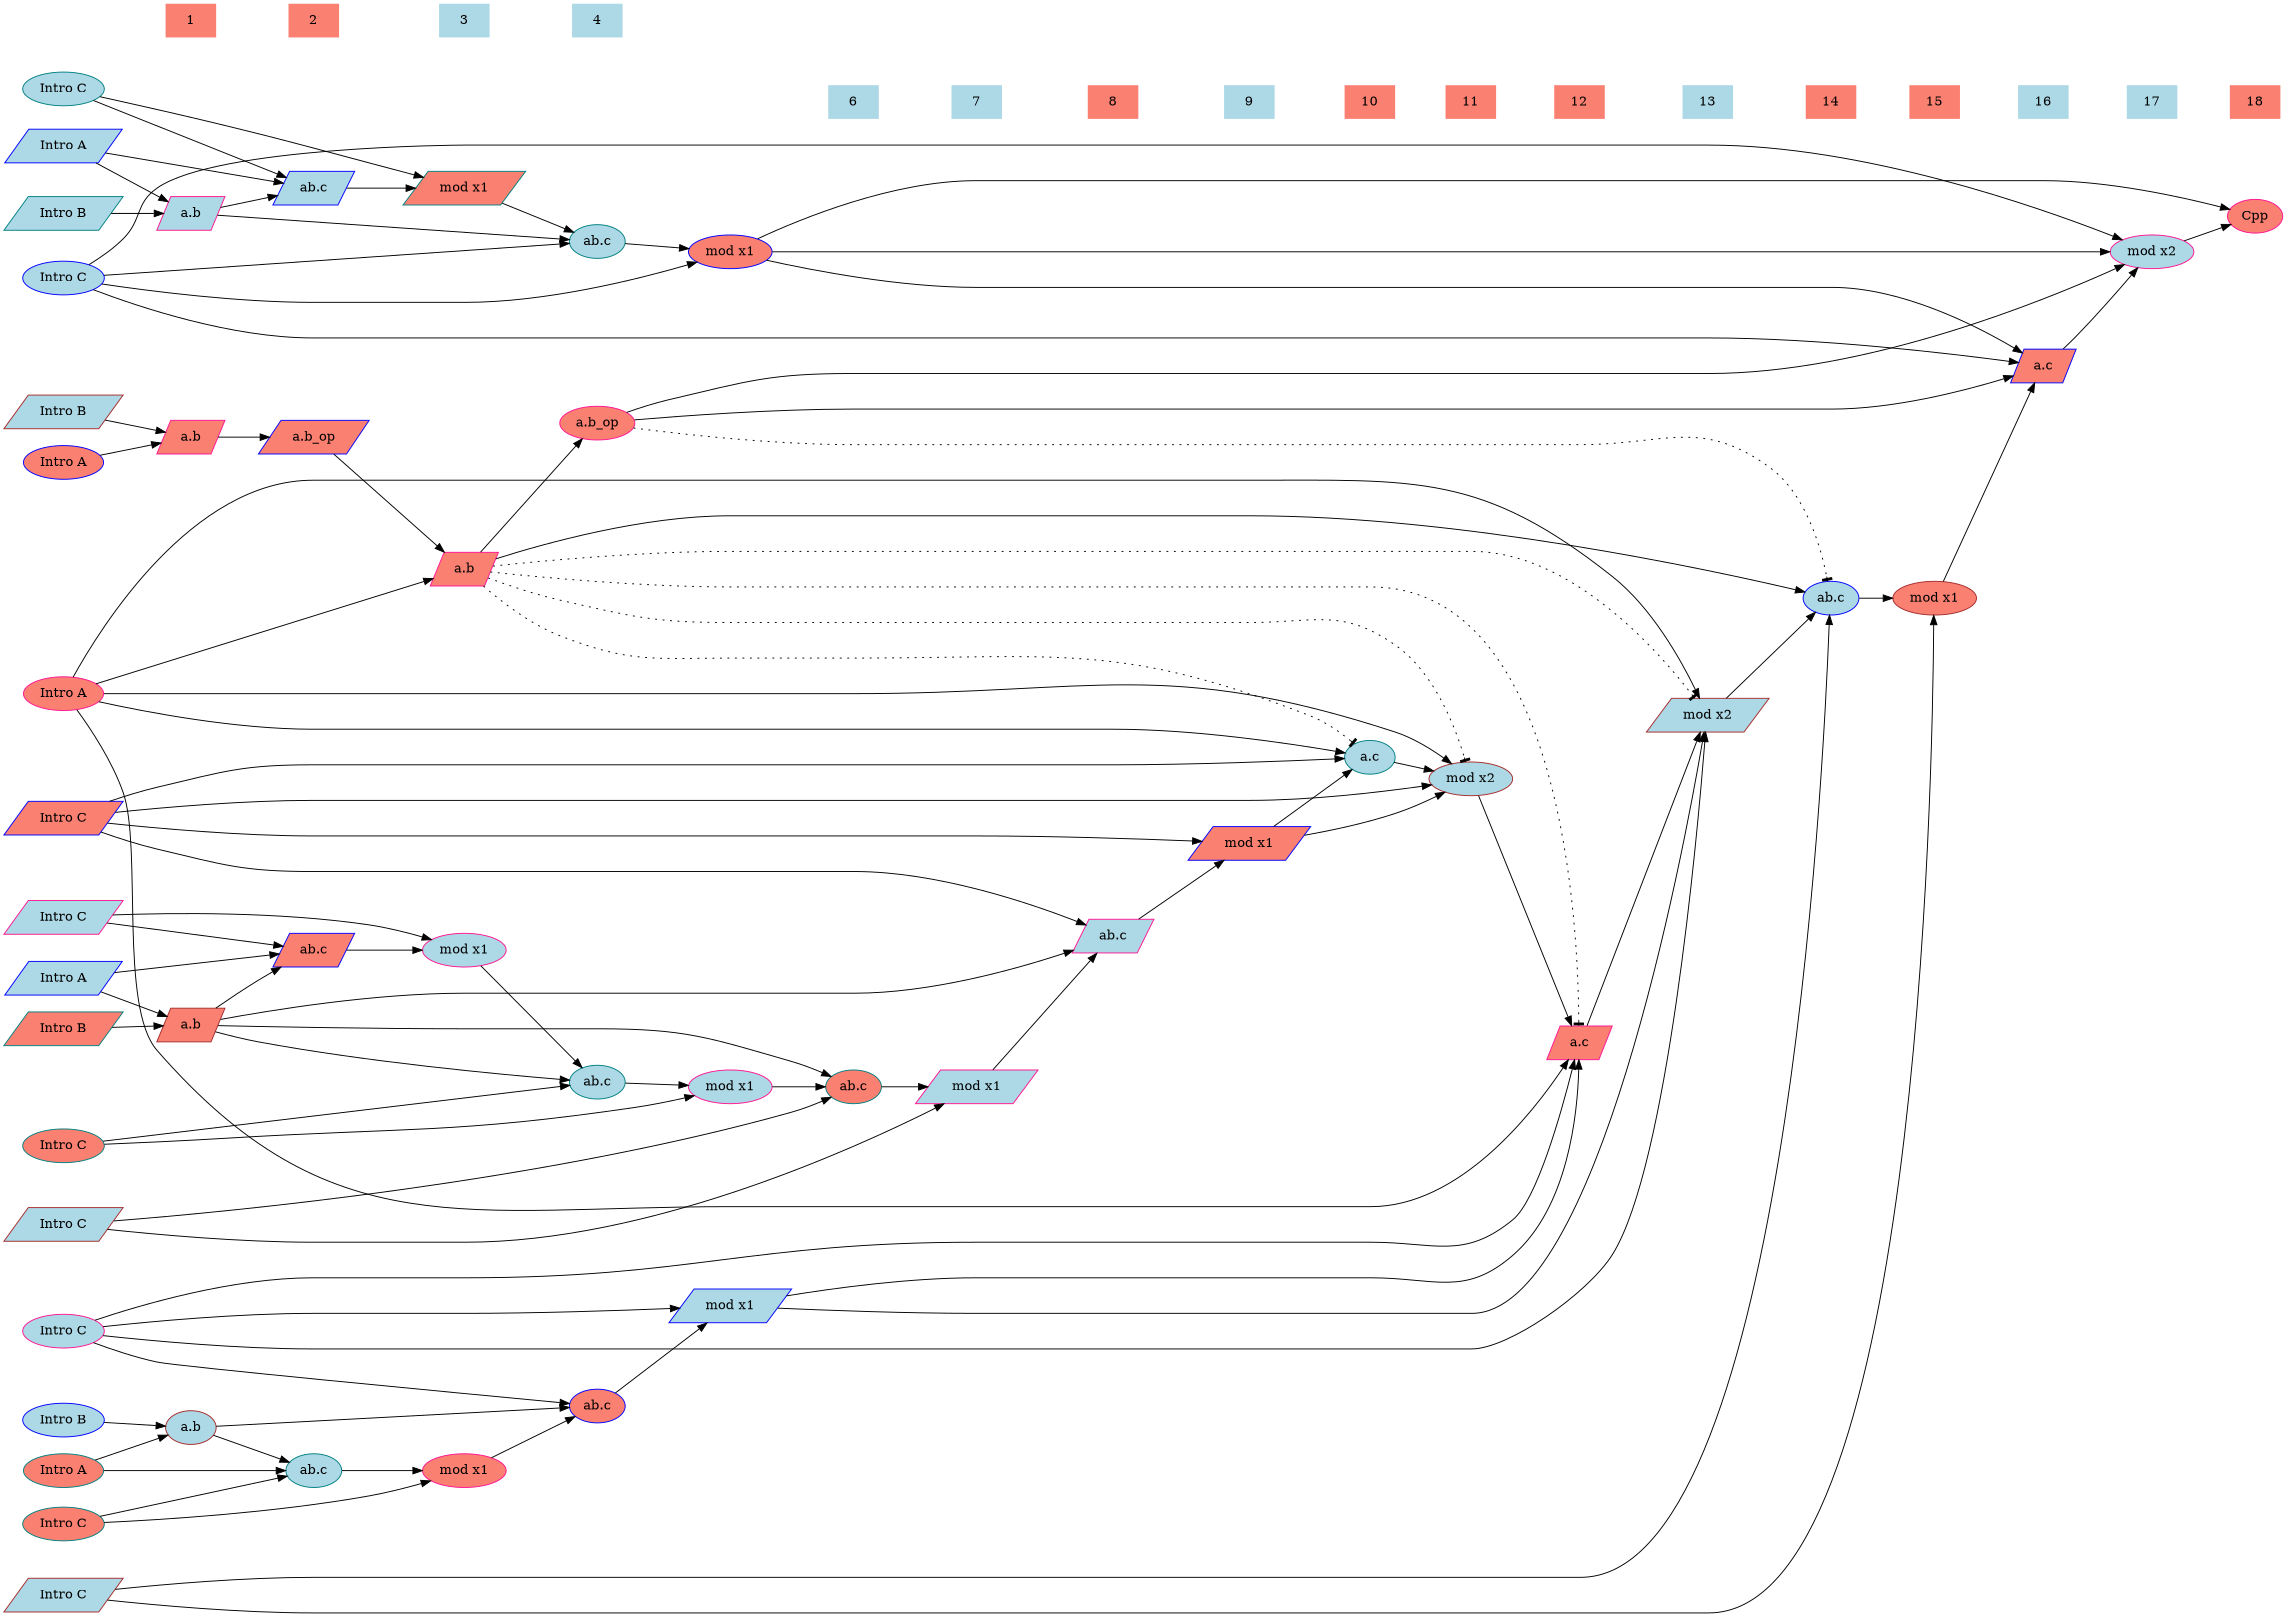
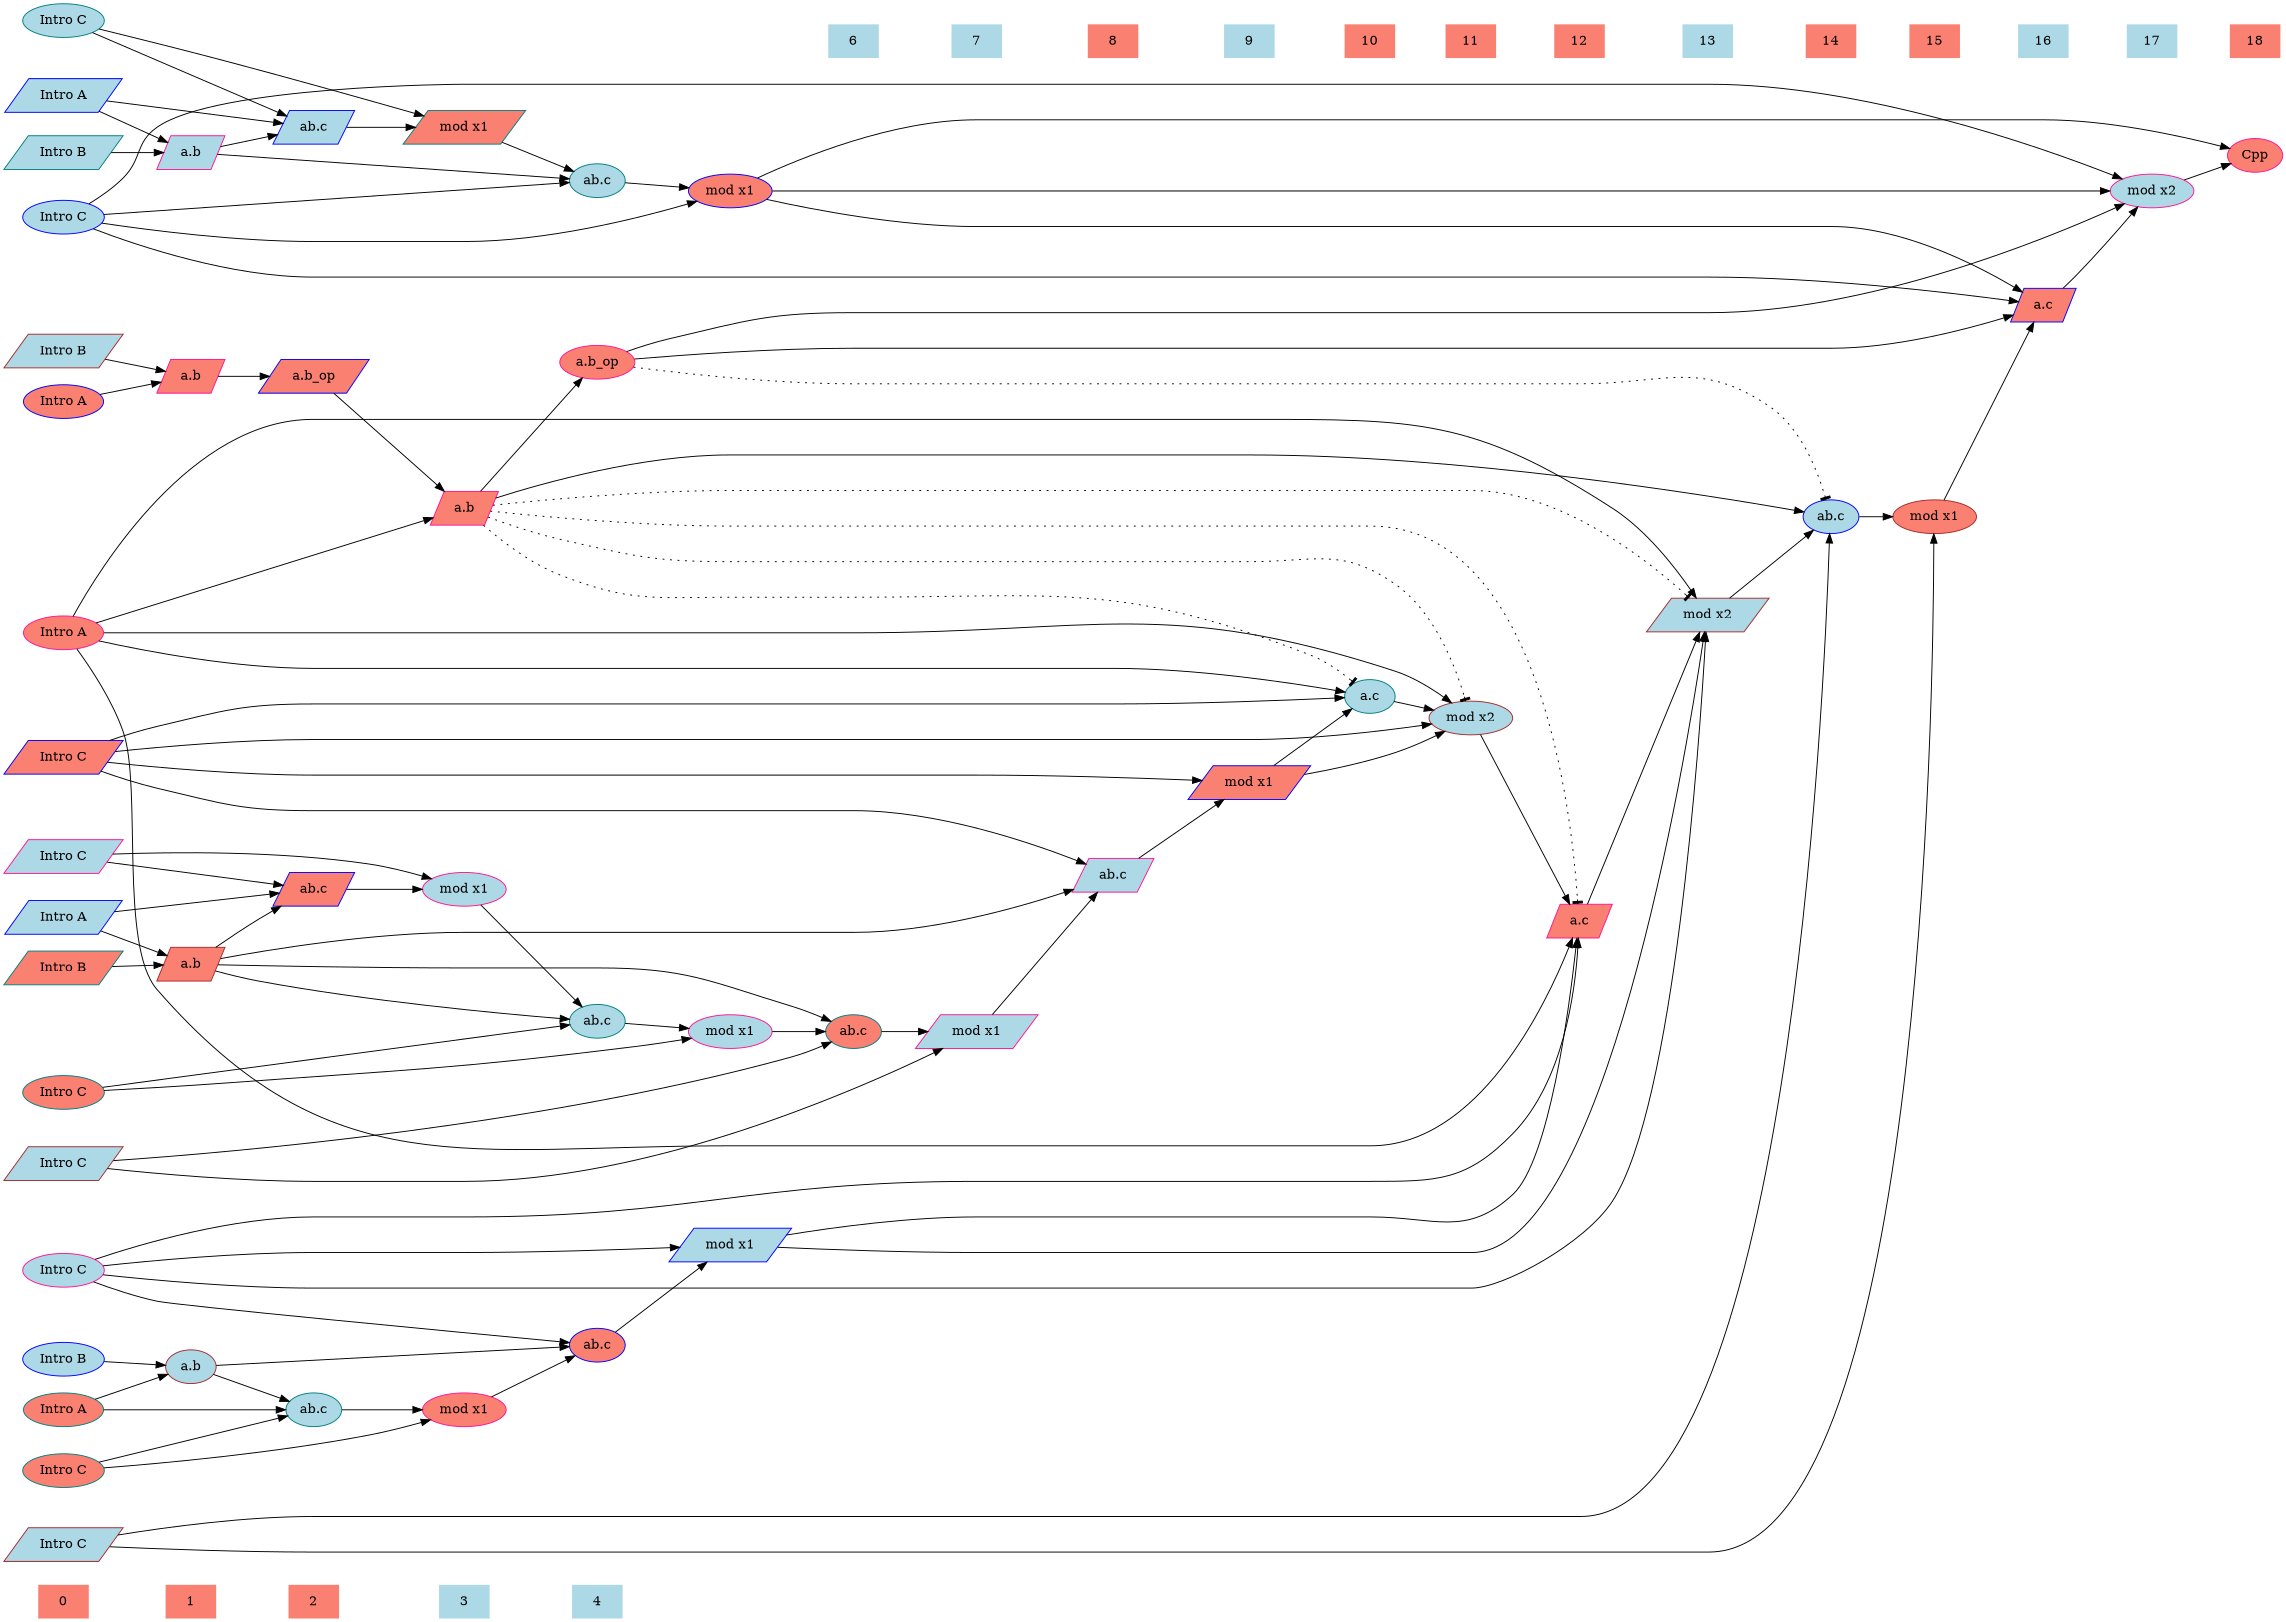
node "0": added
